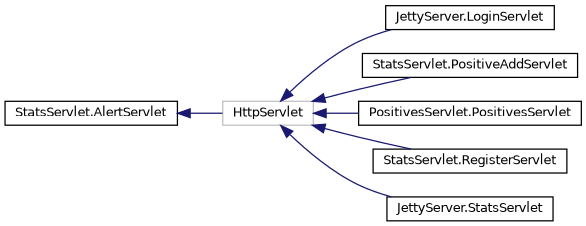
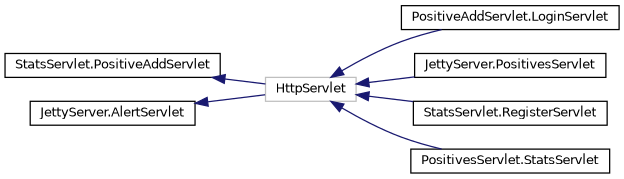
node "JettyServer.LoginServlet": label "JettyServer.LoginServlet" -> "PositiveAddServlet.LoginServlet"
edge "StatsServlet.PositiveAddServlet" -> "HttpServlet": reversed
node "StatsServlet.AlertServlet": label "StatsServlet.AlertServlet" -> "JettyServer.AlertServlet"
node "PositivesServlet.PositivesServlet": label "PositivesServlet.PositivesServlet" -> "JettyServer.PositivesServlet"
node "JettyServer.StatsServlet": label "JettyServer.StatsServlet" -> "PositivesServlet.StatsServlet"
